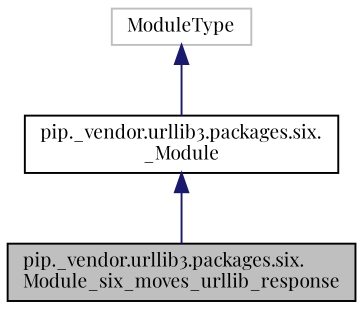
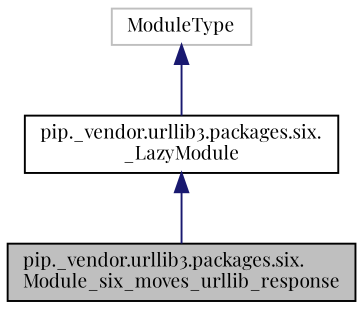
node "pip._vendor.urllib3.packages.six. _Module": label "pip._vendor.urllib3.packages.six. _Module" -> "pip._vendor.urllib3.packages.six. _LazyModule"
